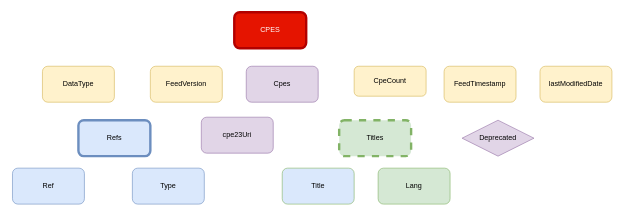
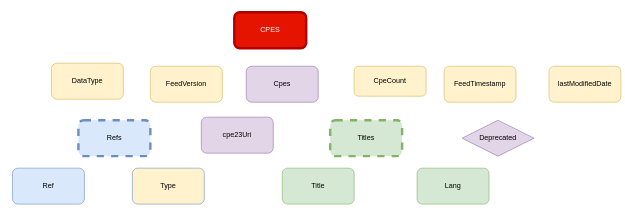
node "DataType": moved (78, 84) -> (87, 81)
node "lastModifiedDate": moved (576, 84) -> (585, 84)
node "Refs": style solid -> dashed
node "Titles": moved (375, 138) -> (366, 138)
node "Type": fillcolor #dae8fc -> #fff2cc
node "Title": fillcolor #dae8fc -> #d5e8d4
node "Lang": moved (414, 186) -> (453, 186)
